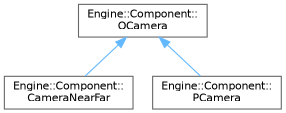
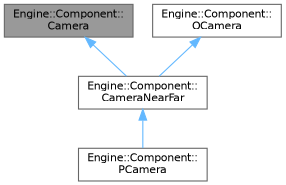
node "Engine::Component:: Camera": added
edge "Engine::Component:: PCamera" -> "Engine::Component:: OCamera": now "Engine::Component:: PCamera" -> "Engine::Component:: CameraNearFar"
